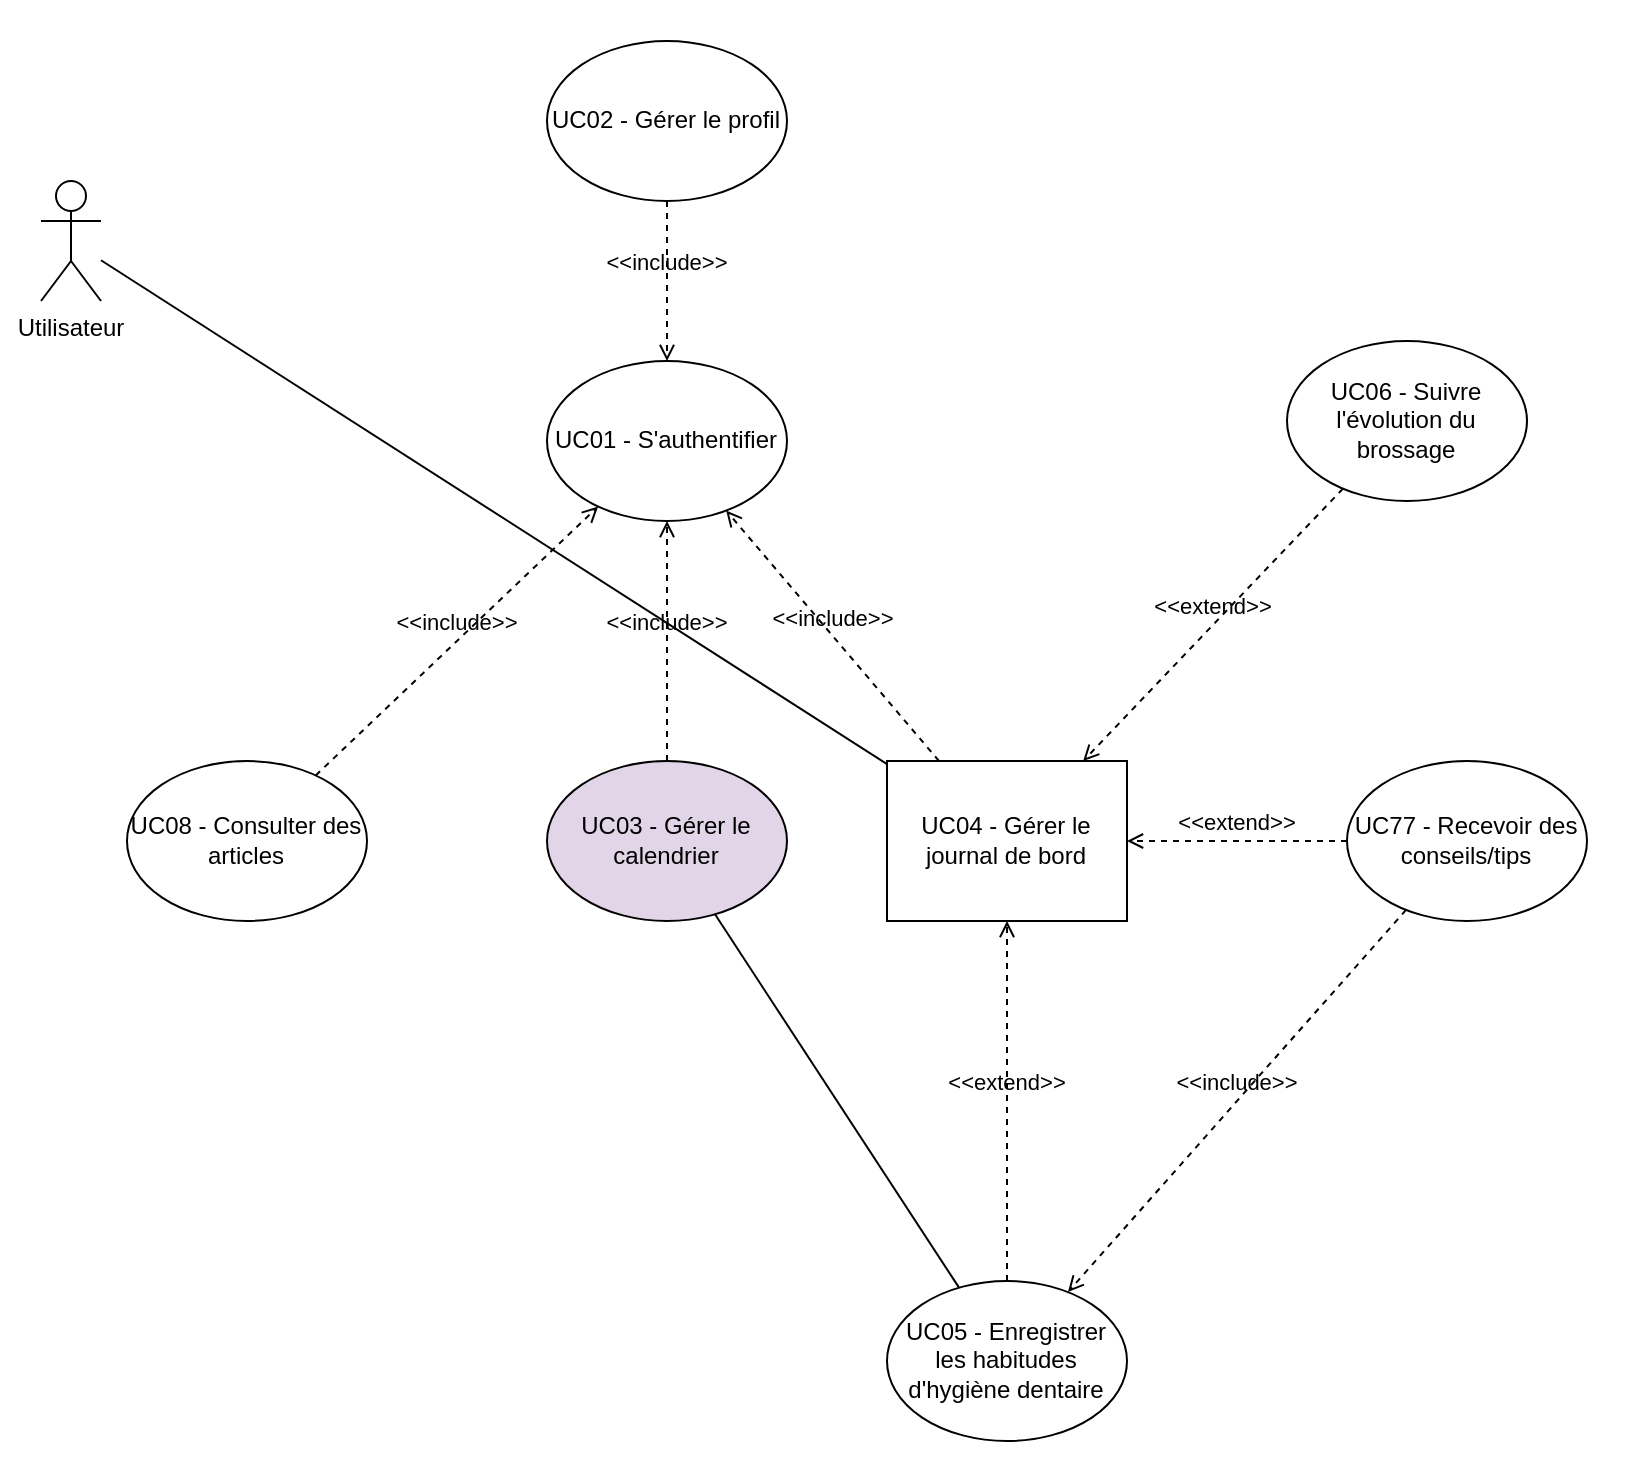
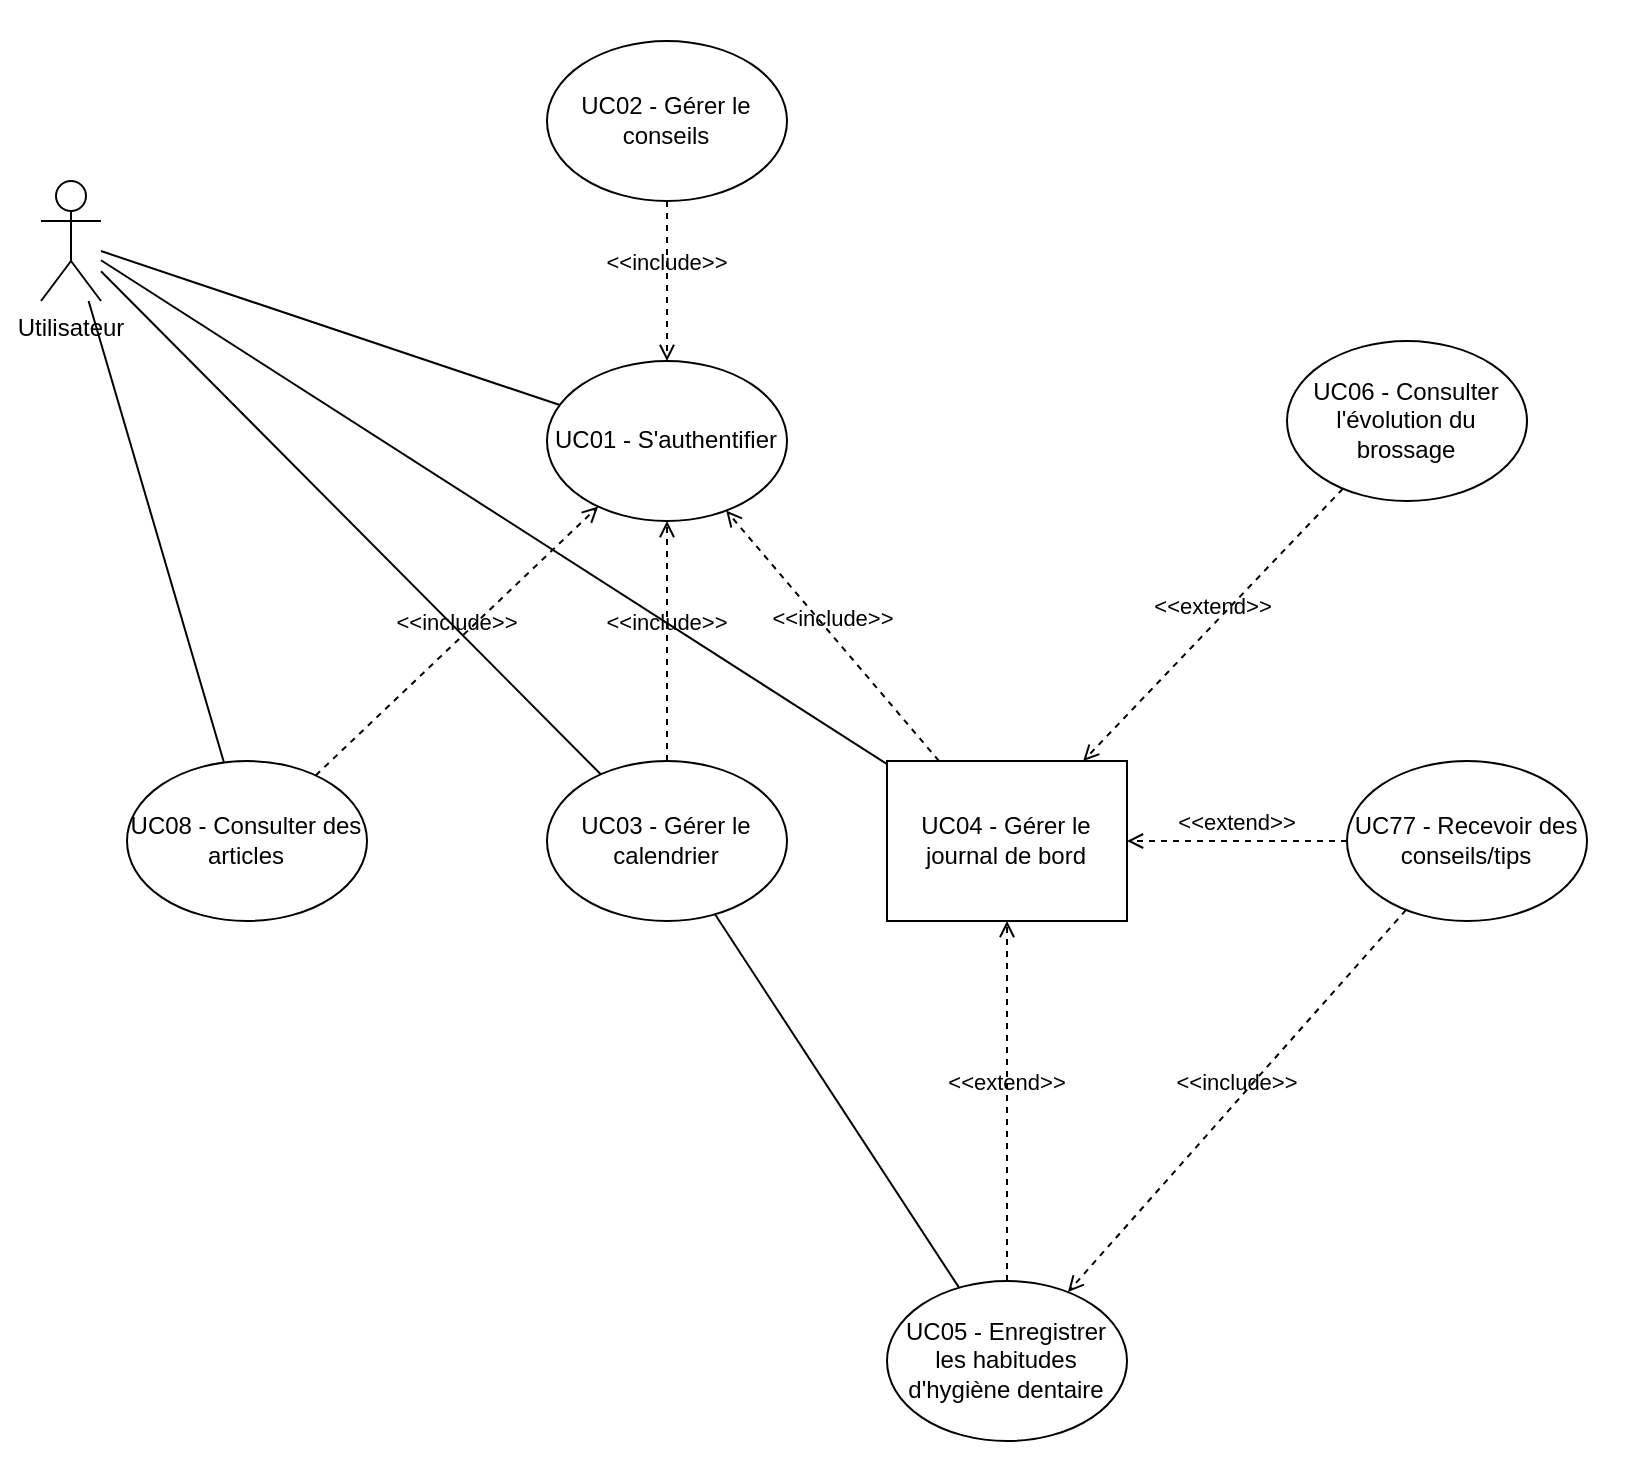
node "UC02 - Gérer le profil": label "UC02 - Gérer le profil" -> "UC02 - Gérer le conseils"
edge "Utilisateur" -- "UC01 - S'authentifier": added
node "UC06 - Suivre l'évolution du brossage": label "UC06 - Suivre l'évolution du brossage" -> "UC06 - Consulter l'évolution du brossage"
edge "Utilisateur" -- "UC03 - Gérer le calendrier": added
edge "Utilisateur" -- "UC08 - Consulter des articles": added
node "UC03 - Gérer le calendrier": fillcolor #e1d5e7 -> #ffffff
